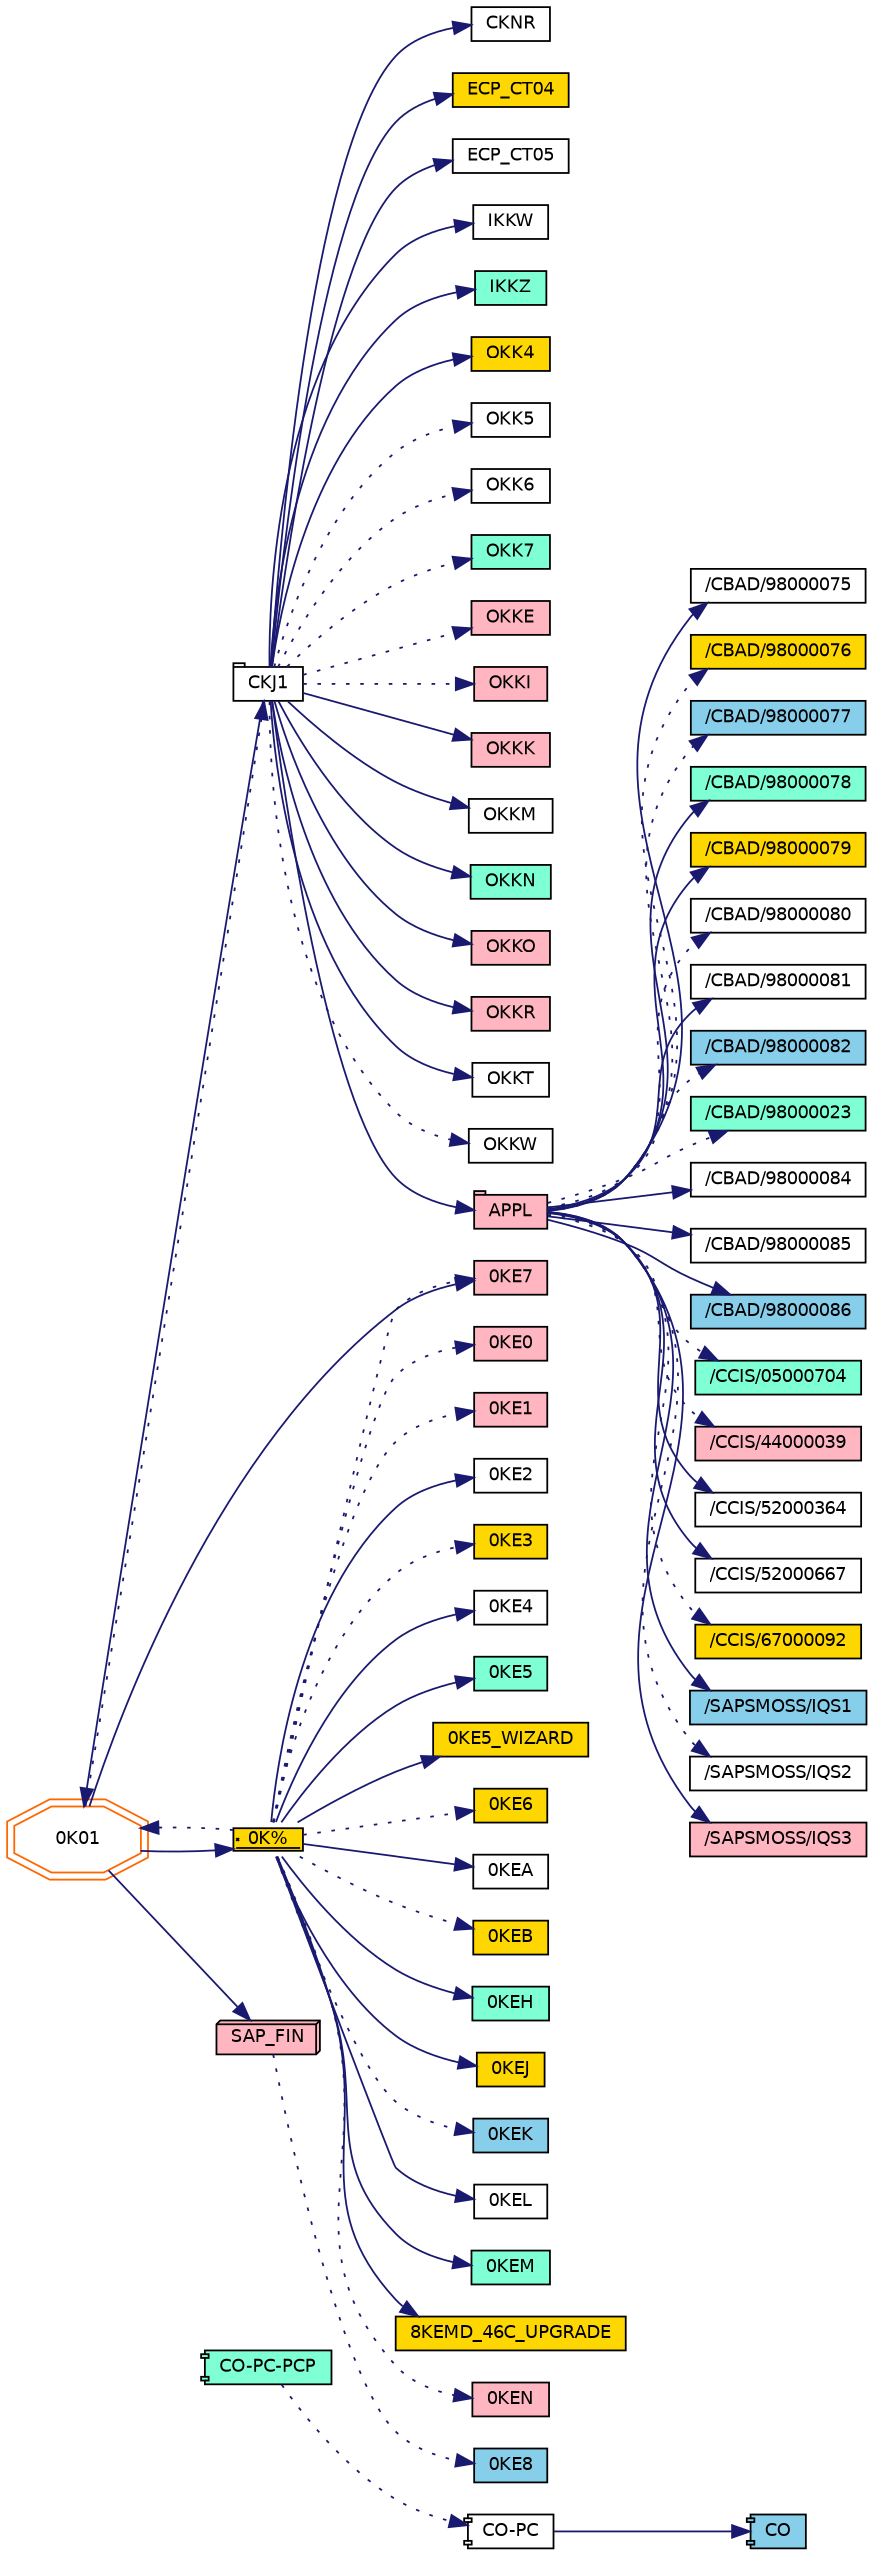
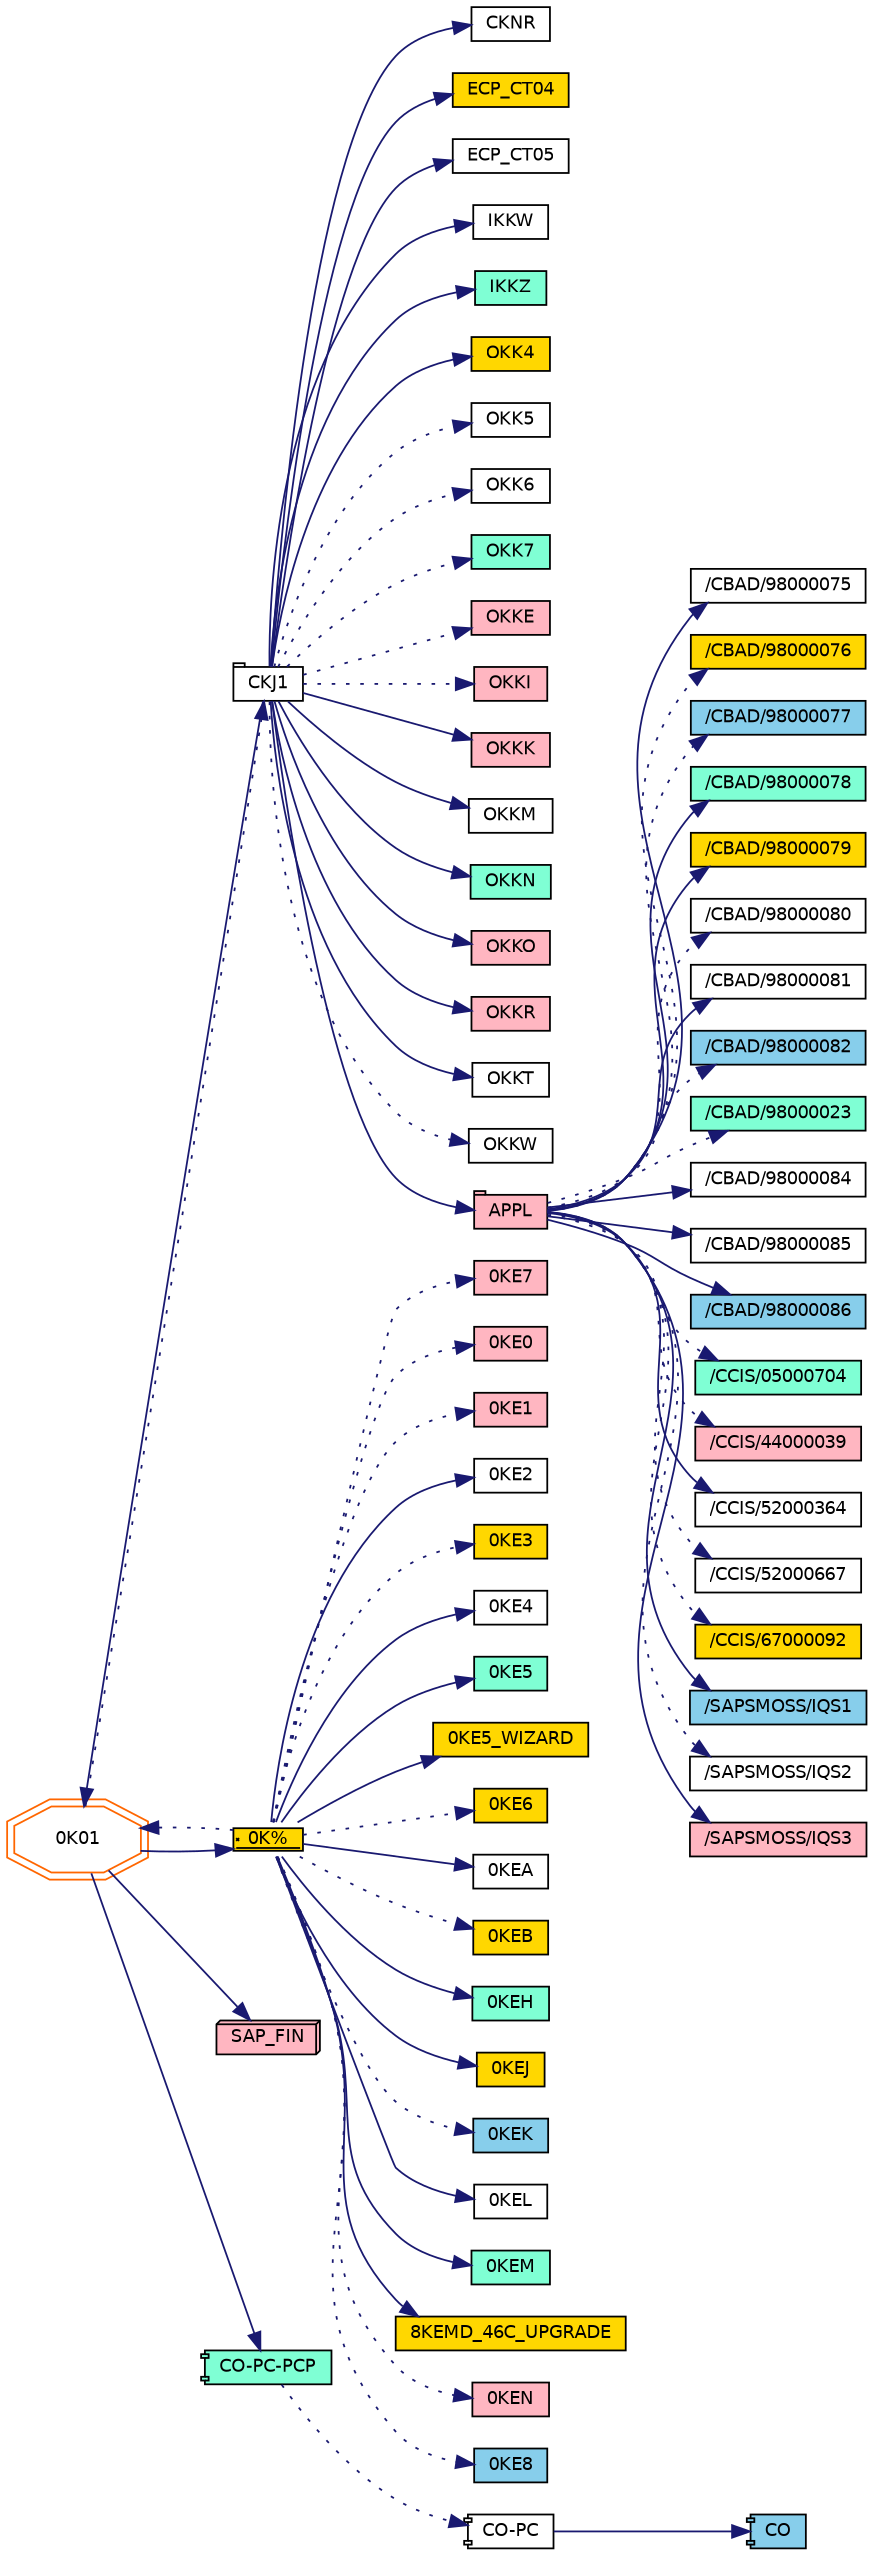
edge "APPL" -> "/CCIS/52000667": style solid -> dotted
edge "0K01" -> "0KE7": now "0K01" -> "CO-PC-PCP"
edge "SAP_FIN" -> "0KE8": now "0K%" -> "0KE8"
